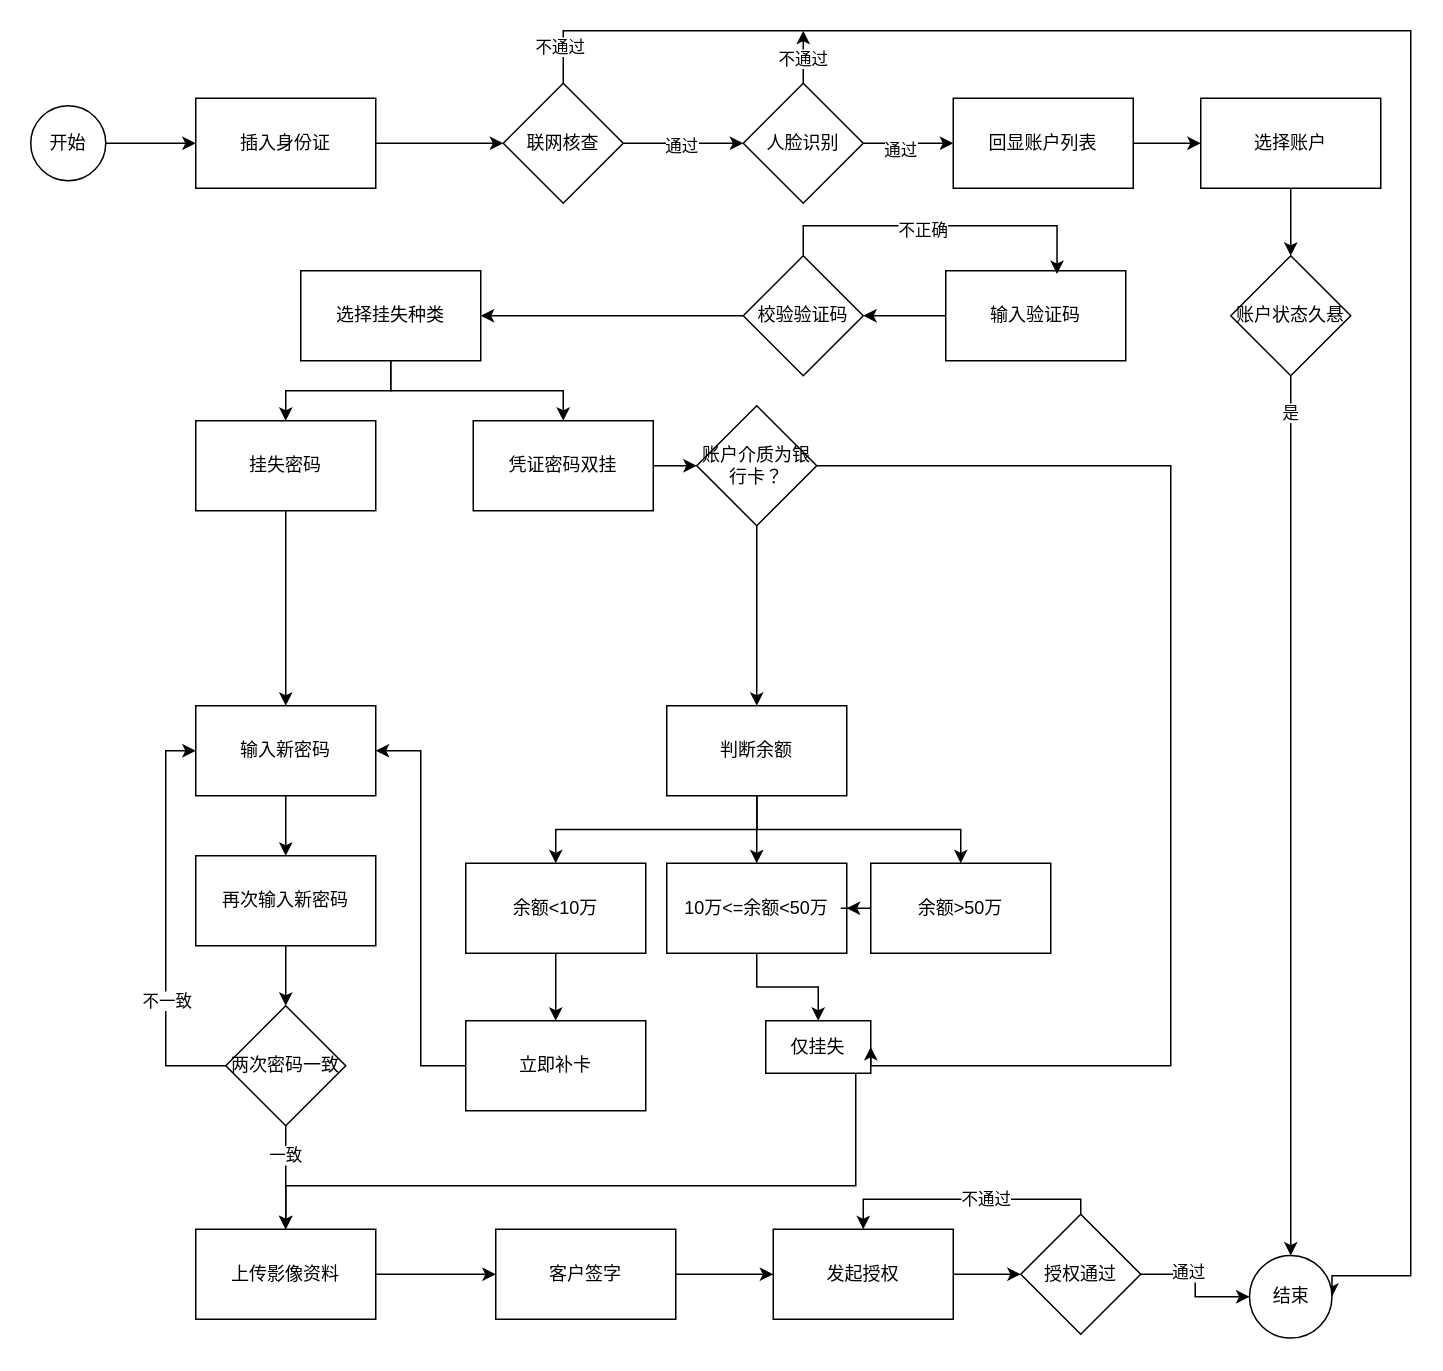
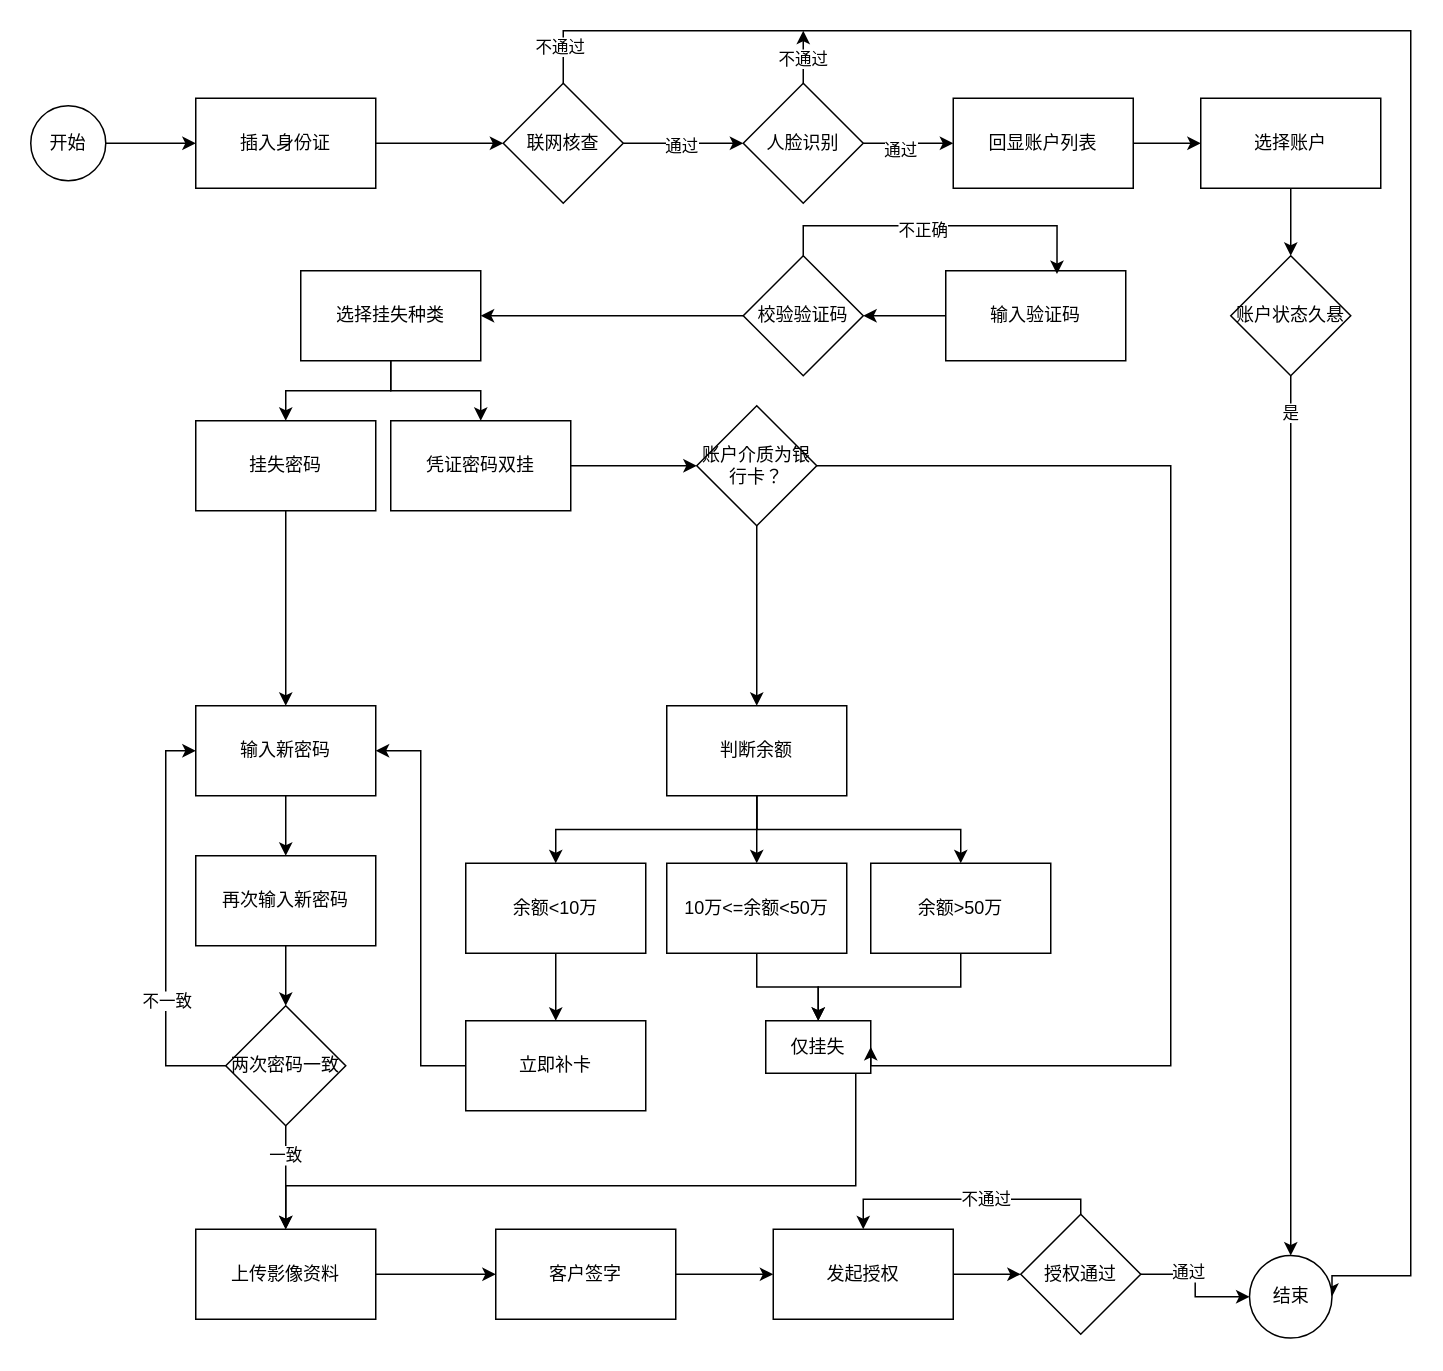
node "凭证密码双挂": moved (563, 466) -> (481, 466)
edge "余额>50万" -> "10万<=余额<50万": now "余额>50万" -> "仅挂失"
